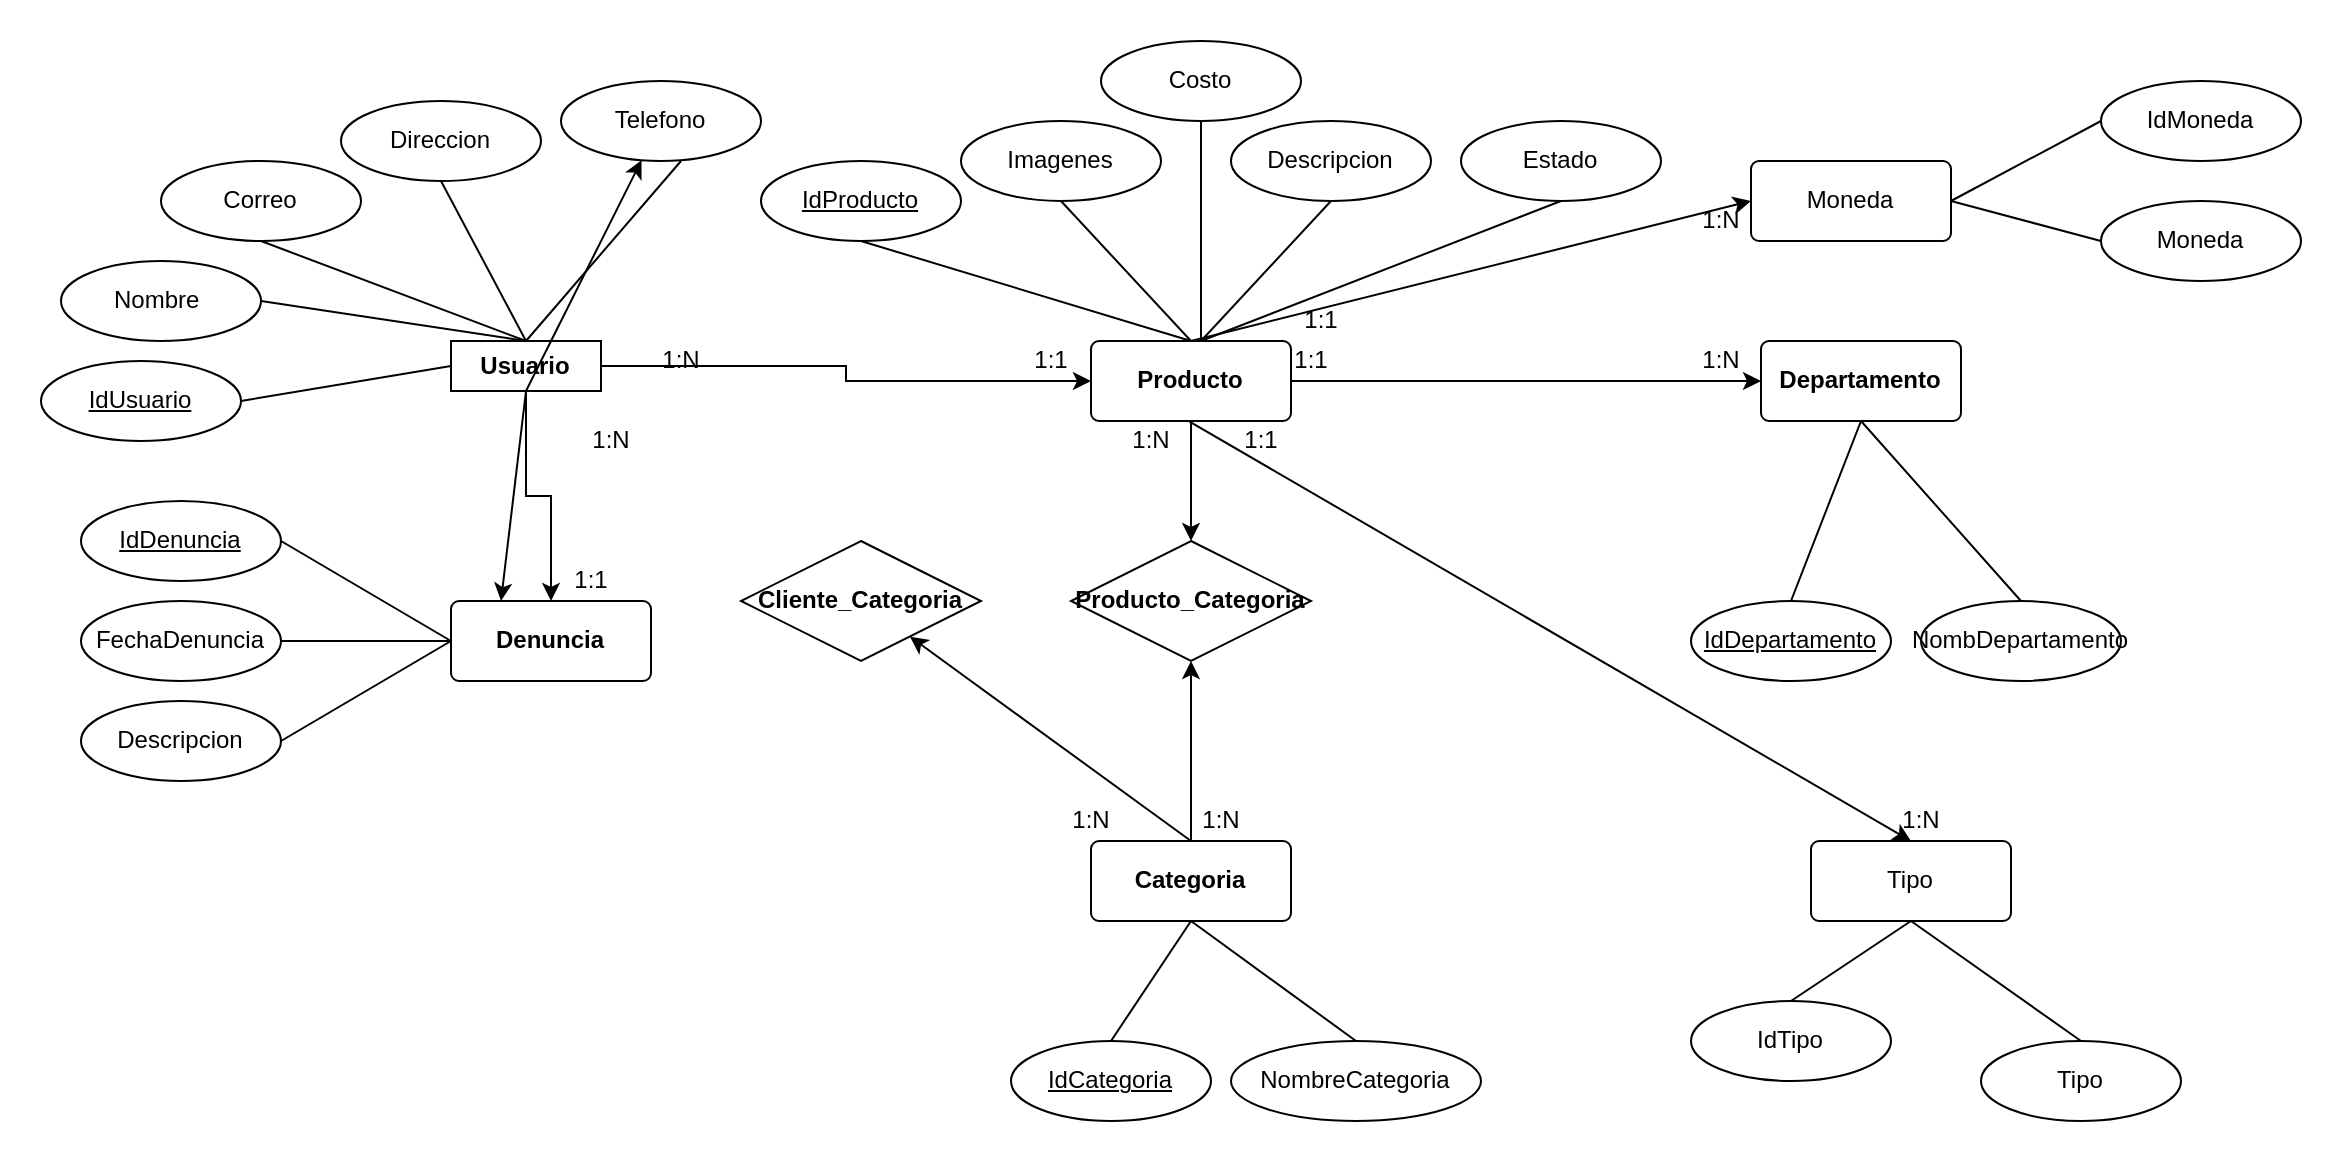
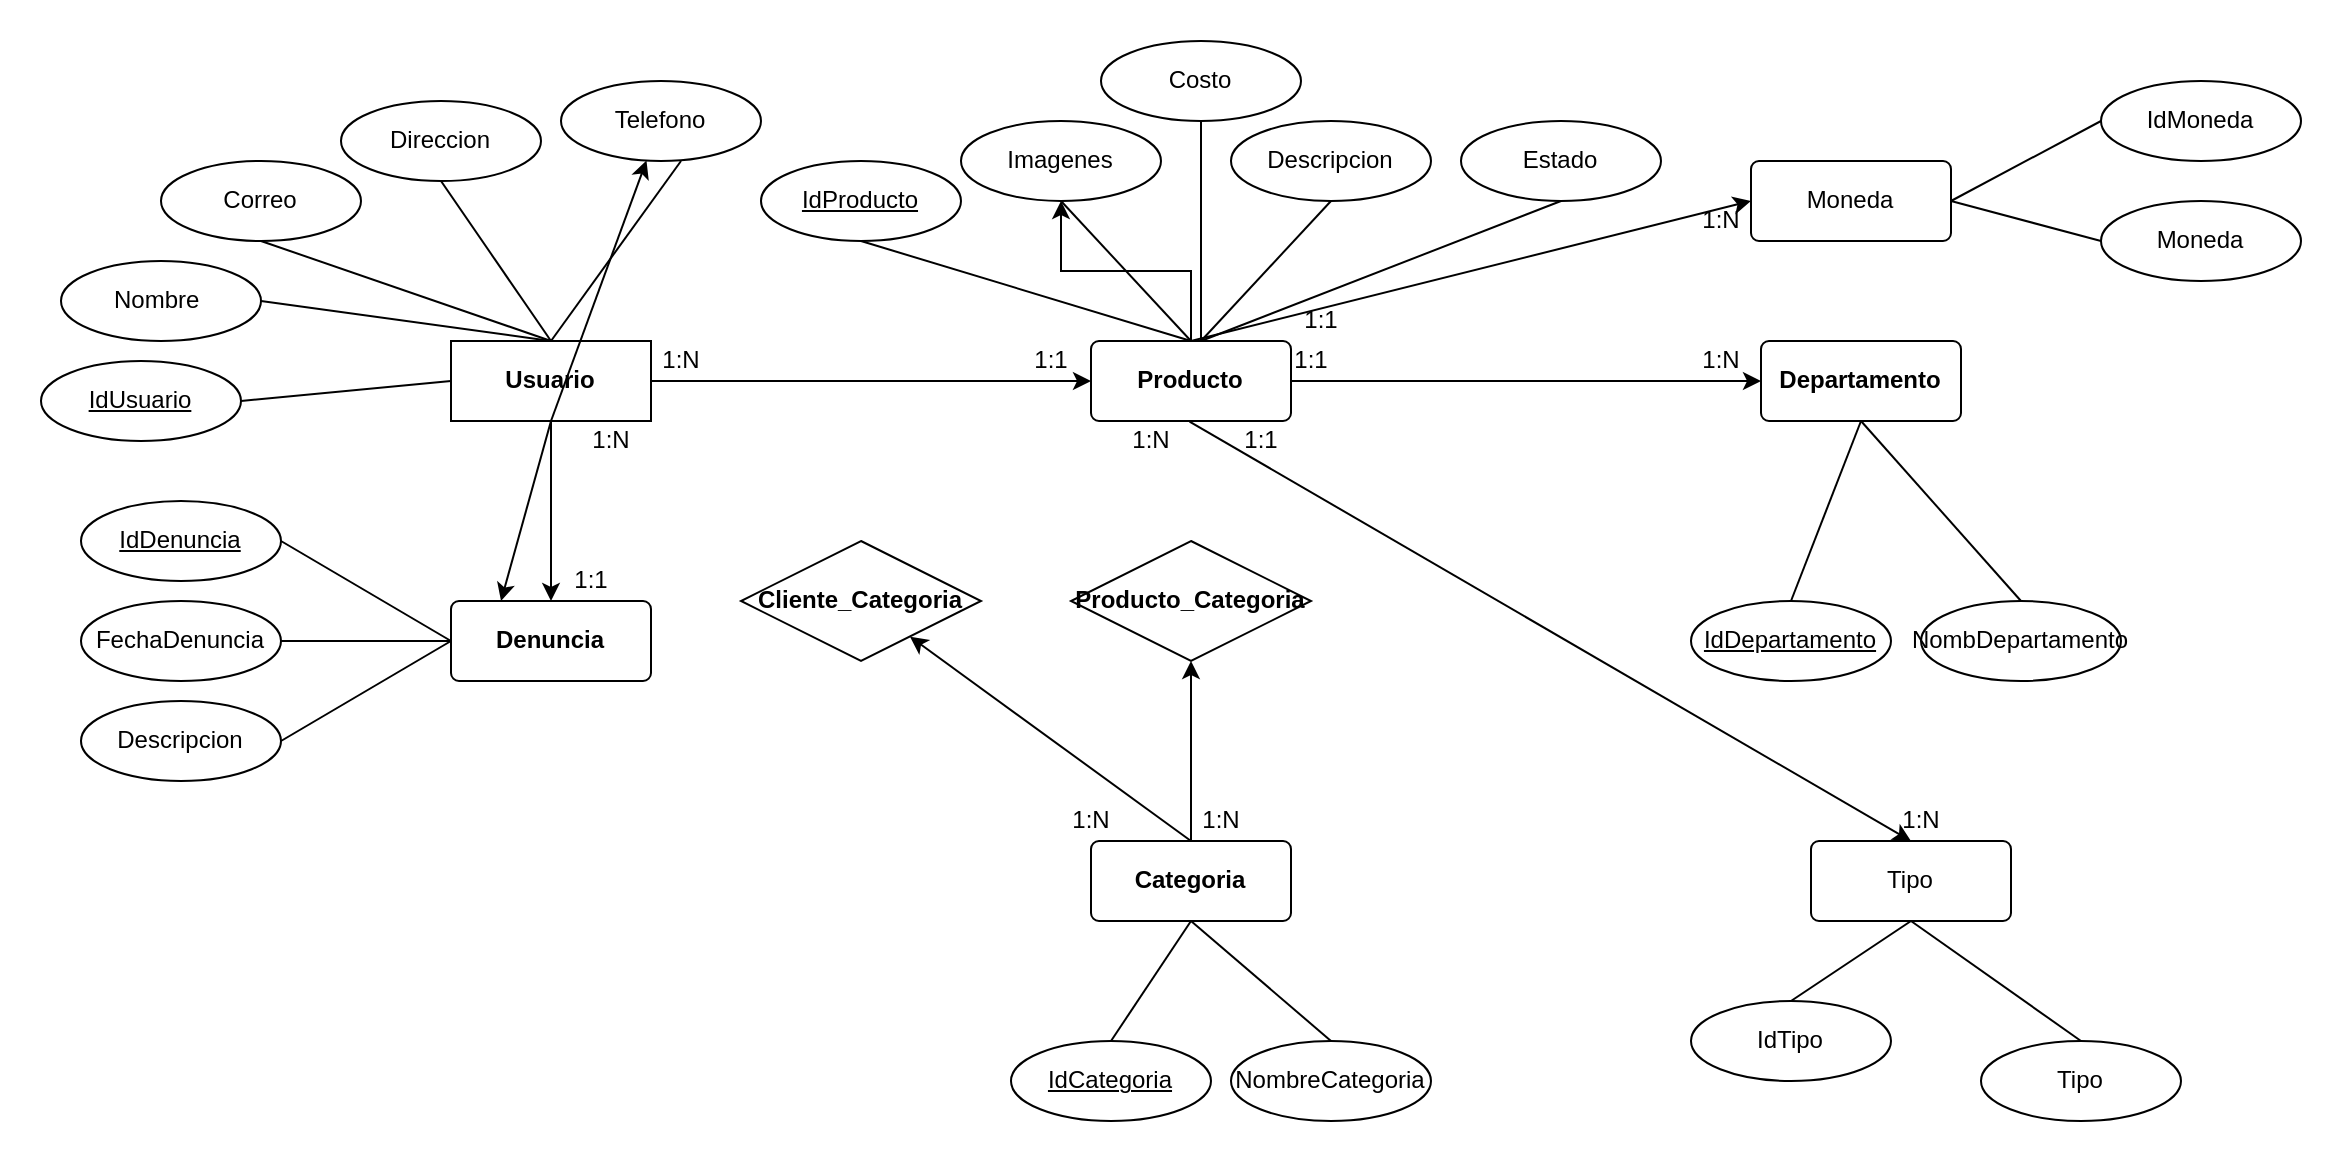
node "Usuario": size 150x50 -> 200x80
edge "Producto" -> "Producto_Categoria": now "Producto" -> "Imagenes"
node "NombreCategoria": size 250x80 -> 200x80
